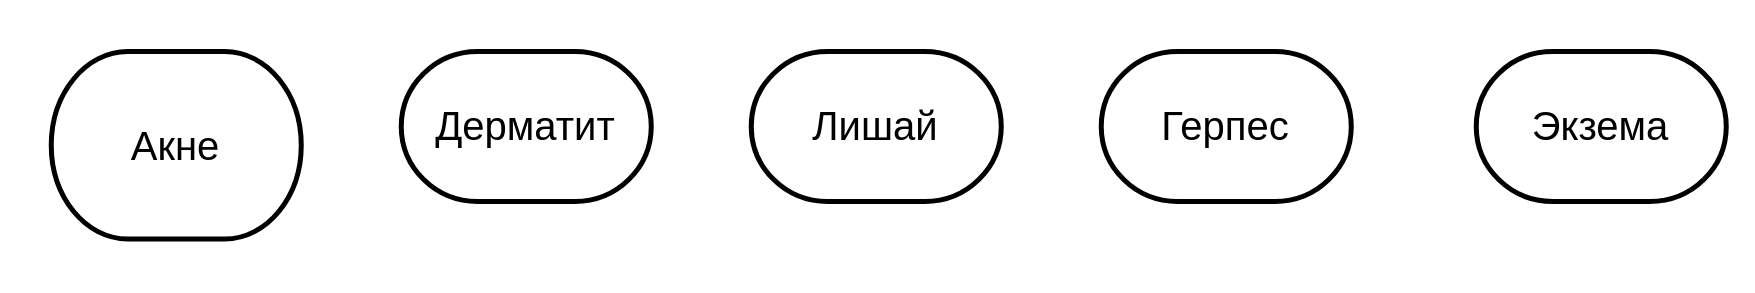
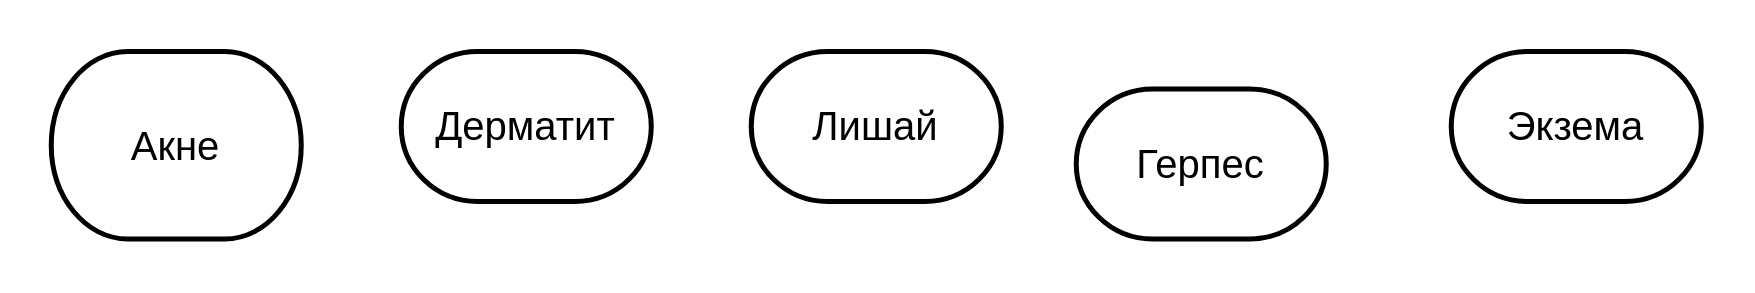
node "Герпес": moved (1226, 126) -> (1201, 164)
node "Экзема": moved (1601, 126) -> (1576, 126)
